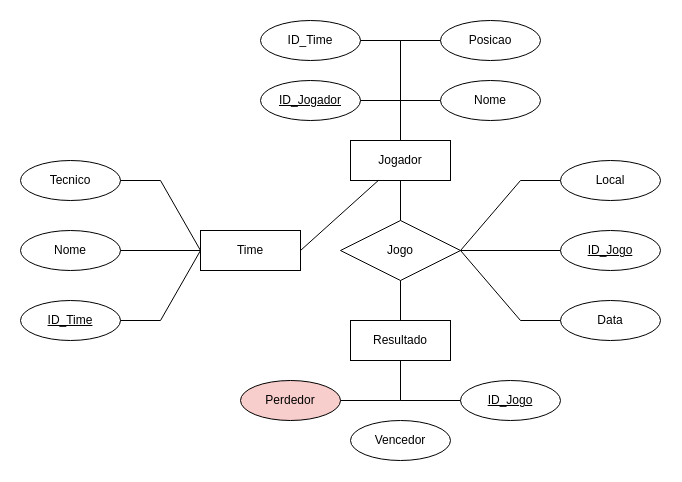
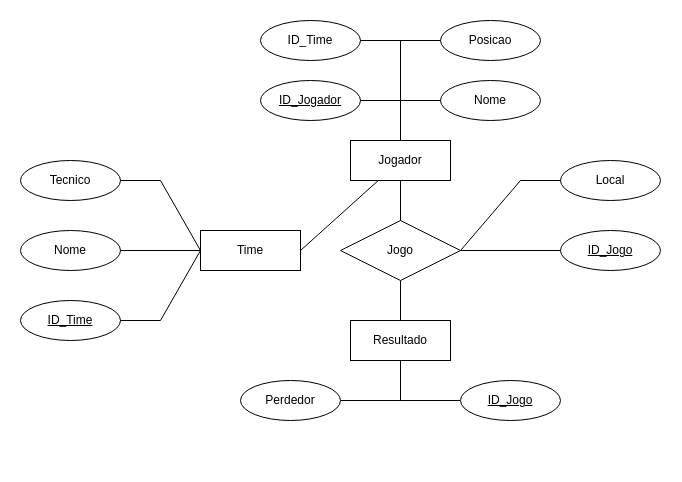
edge "Jogo" -- "Data": removed
node "Data": removed
node "Perdedor": fillcolor #f8cecc -> #ffffff
node "Vencedor": removed
